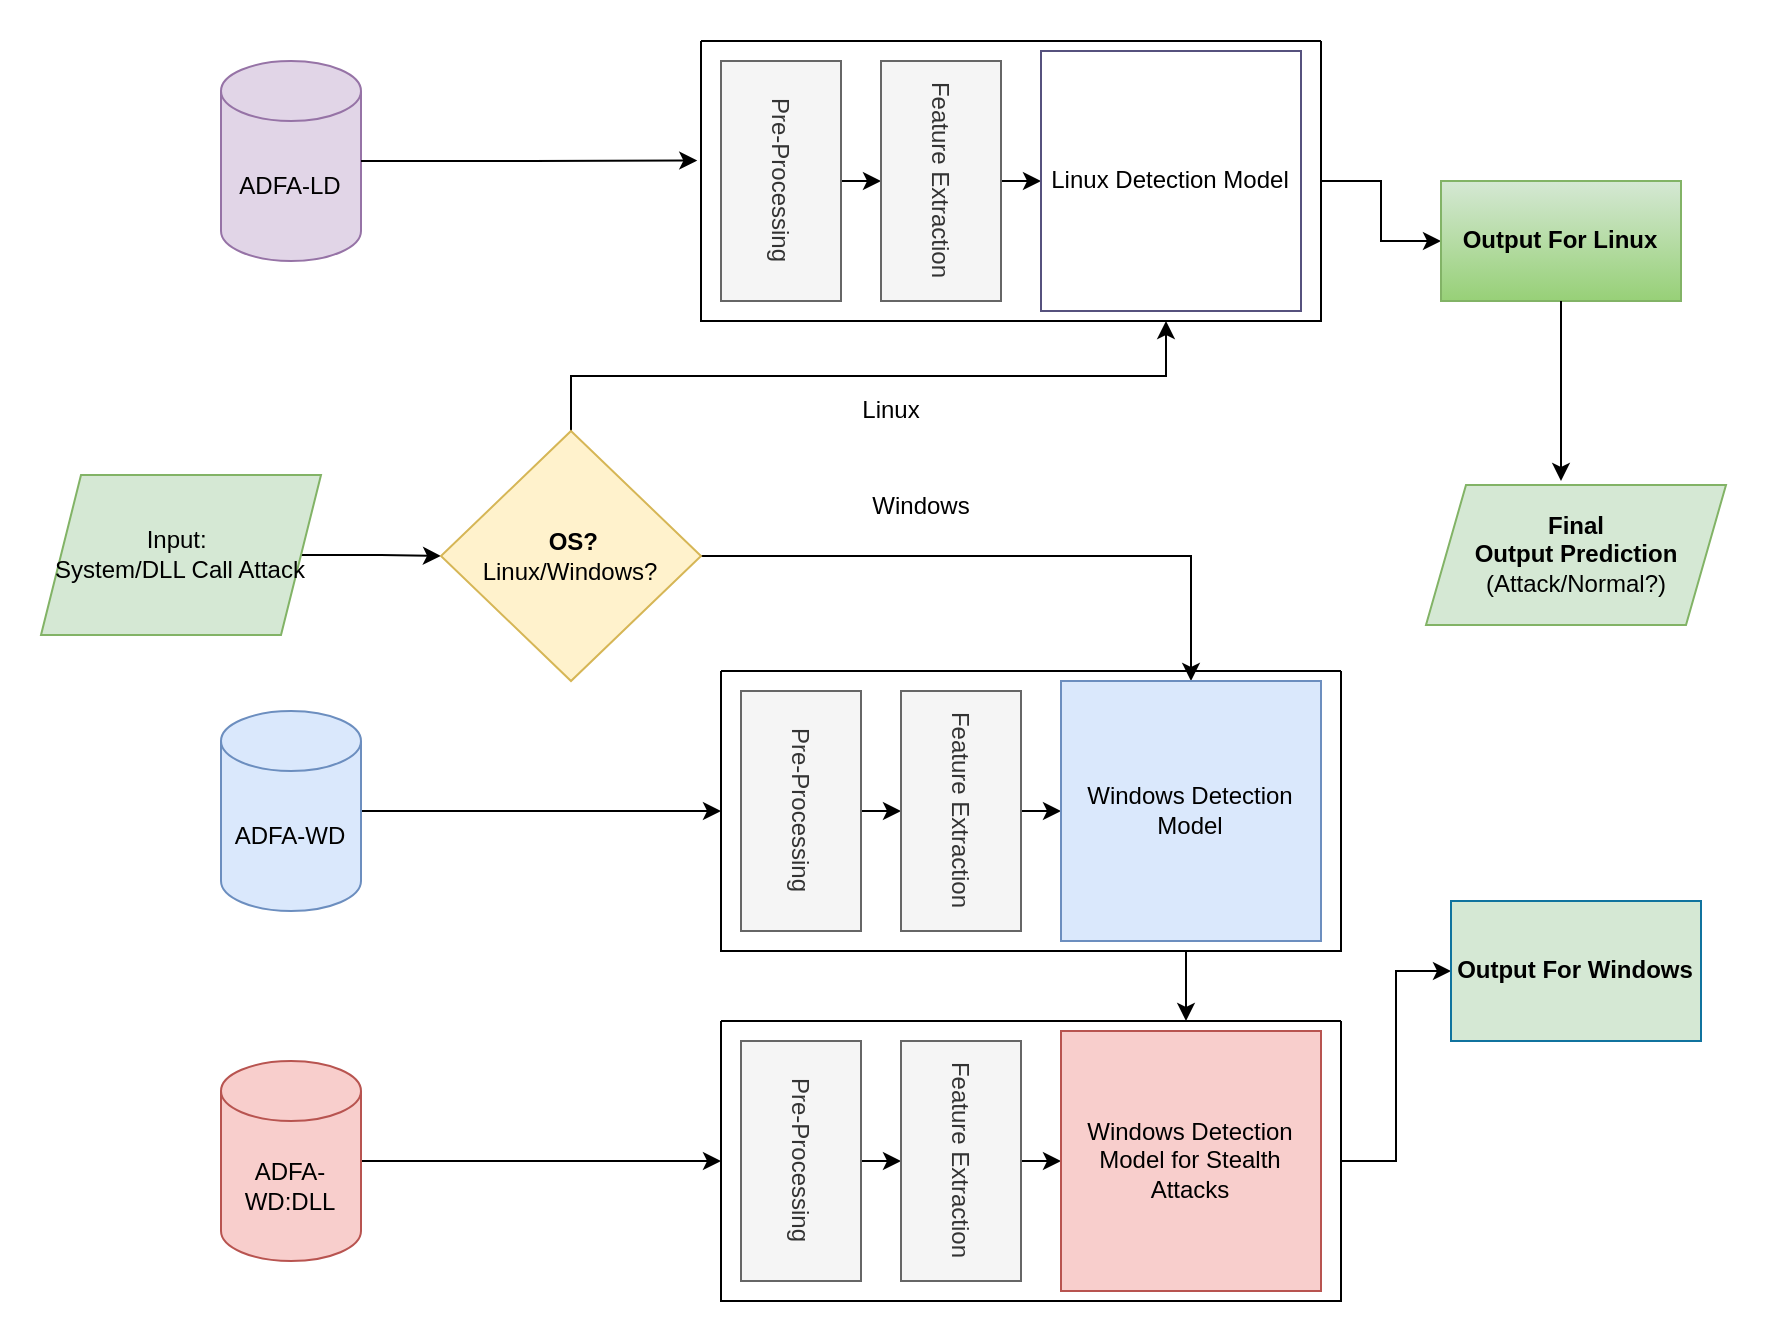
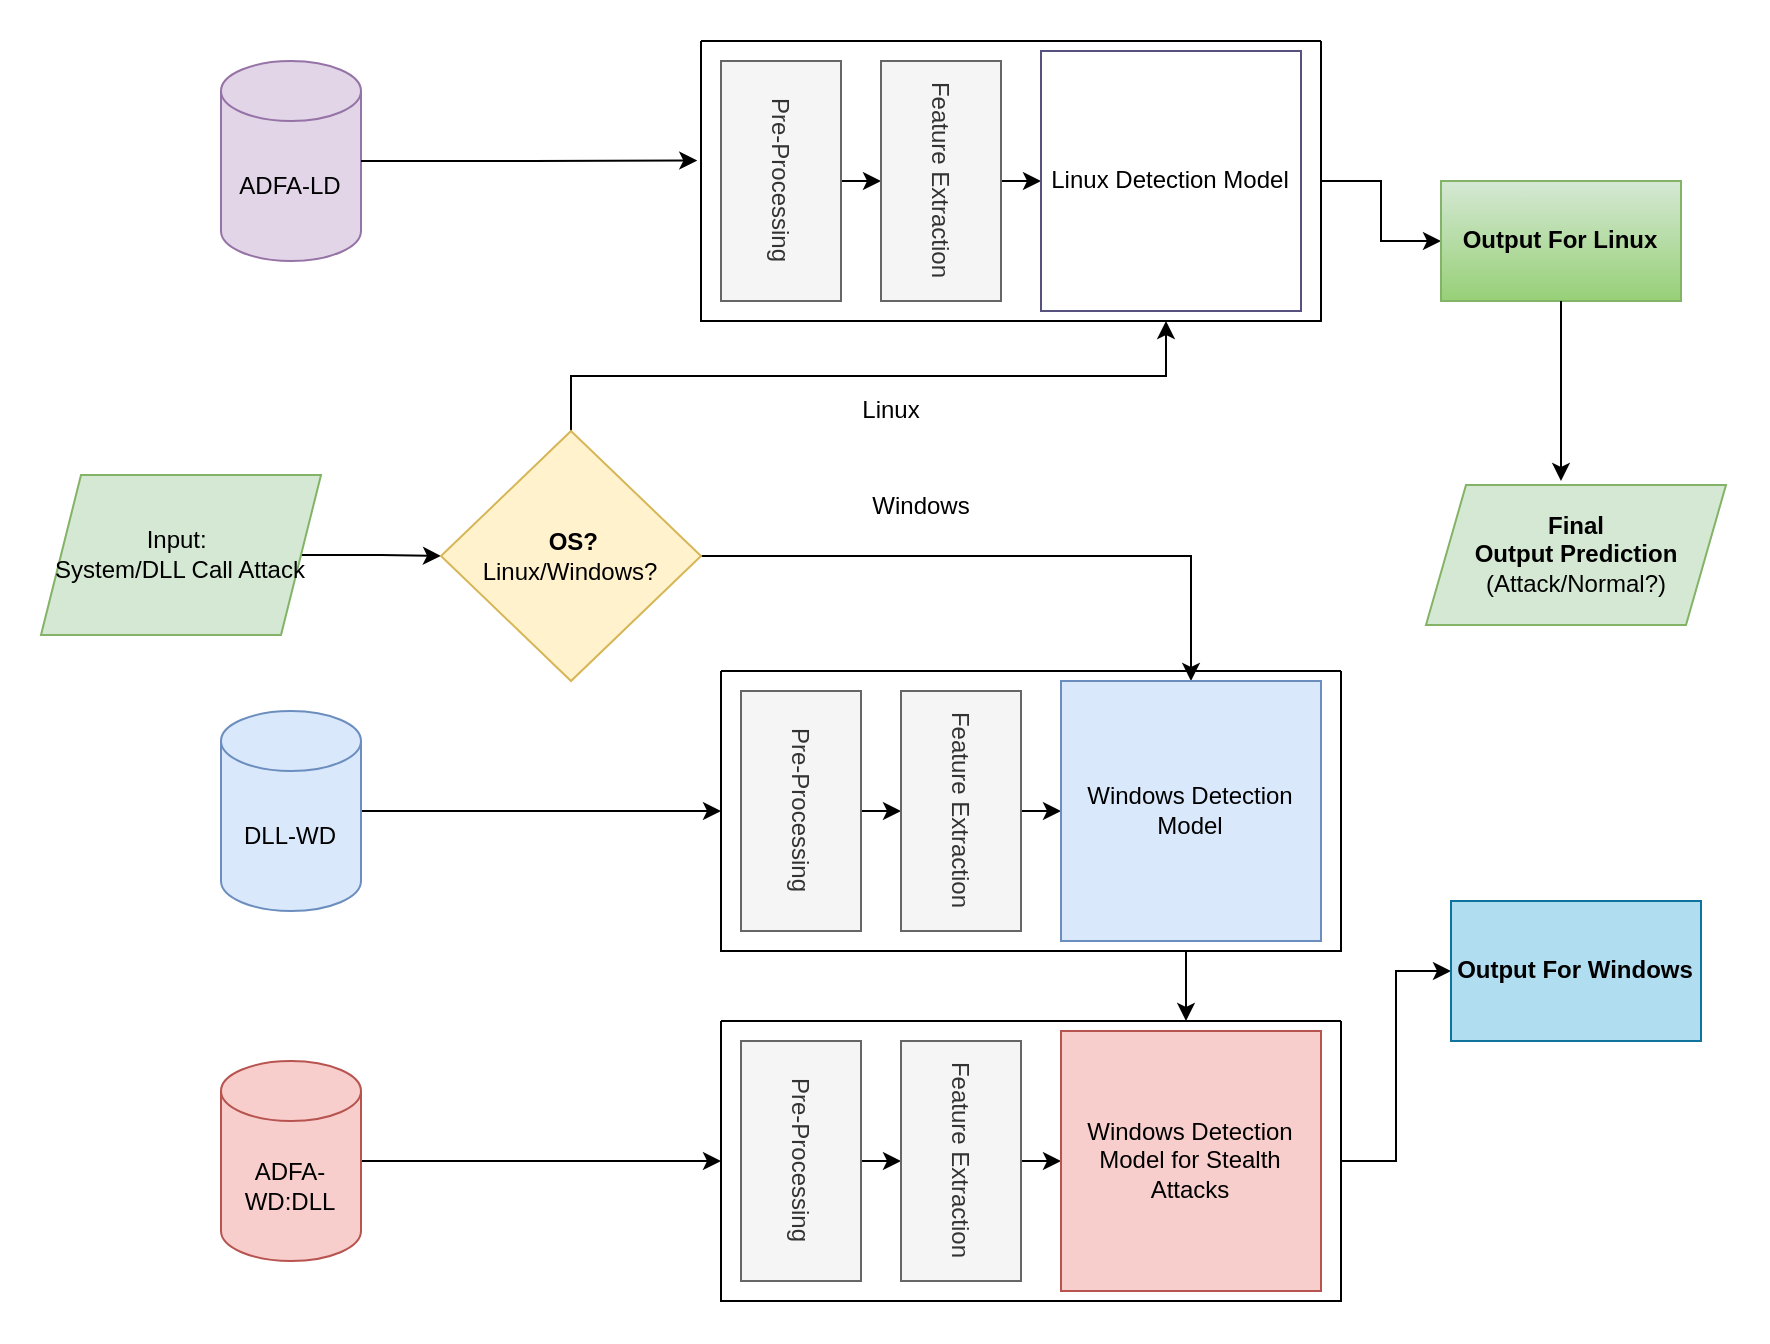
node "ADFA-WD": label "ADFA-WD" -> "DLL-WD"
node "Output For Windows": fillcolor #d5e8d4 -> #b1ddf0
